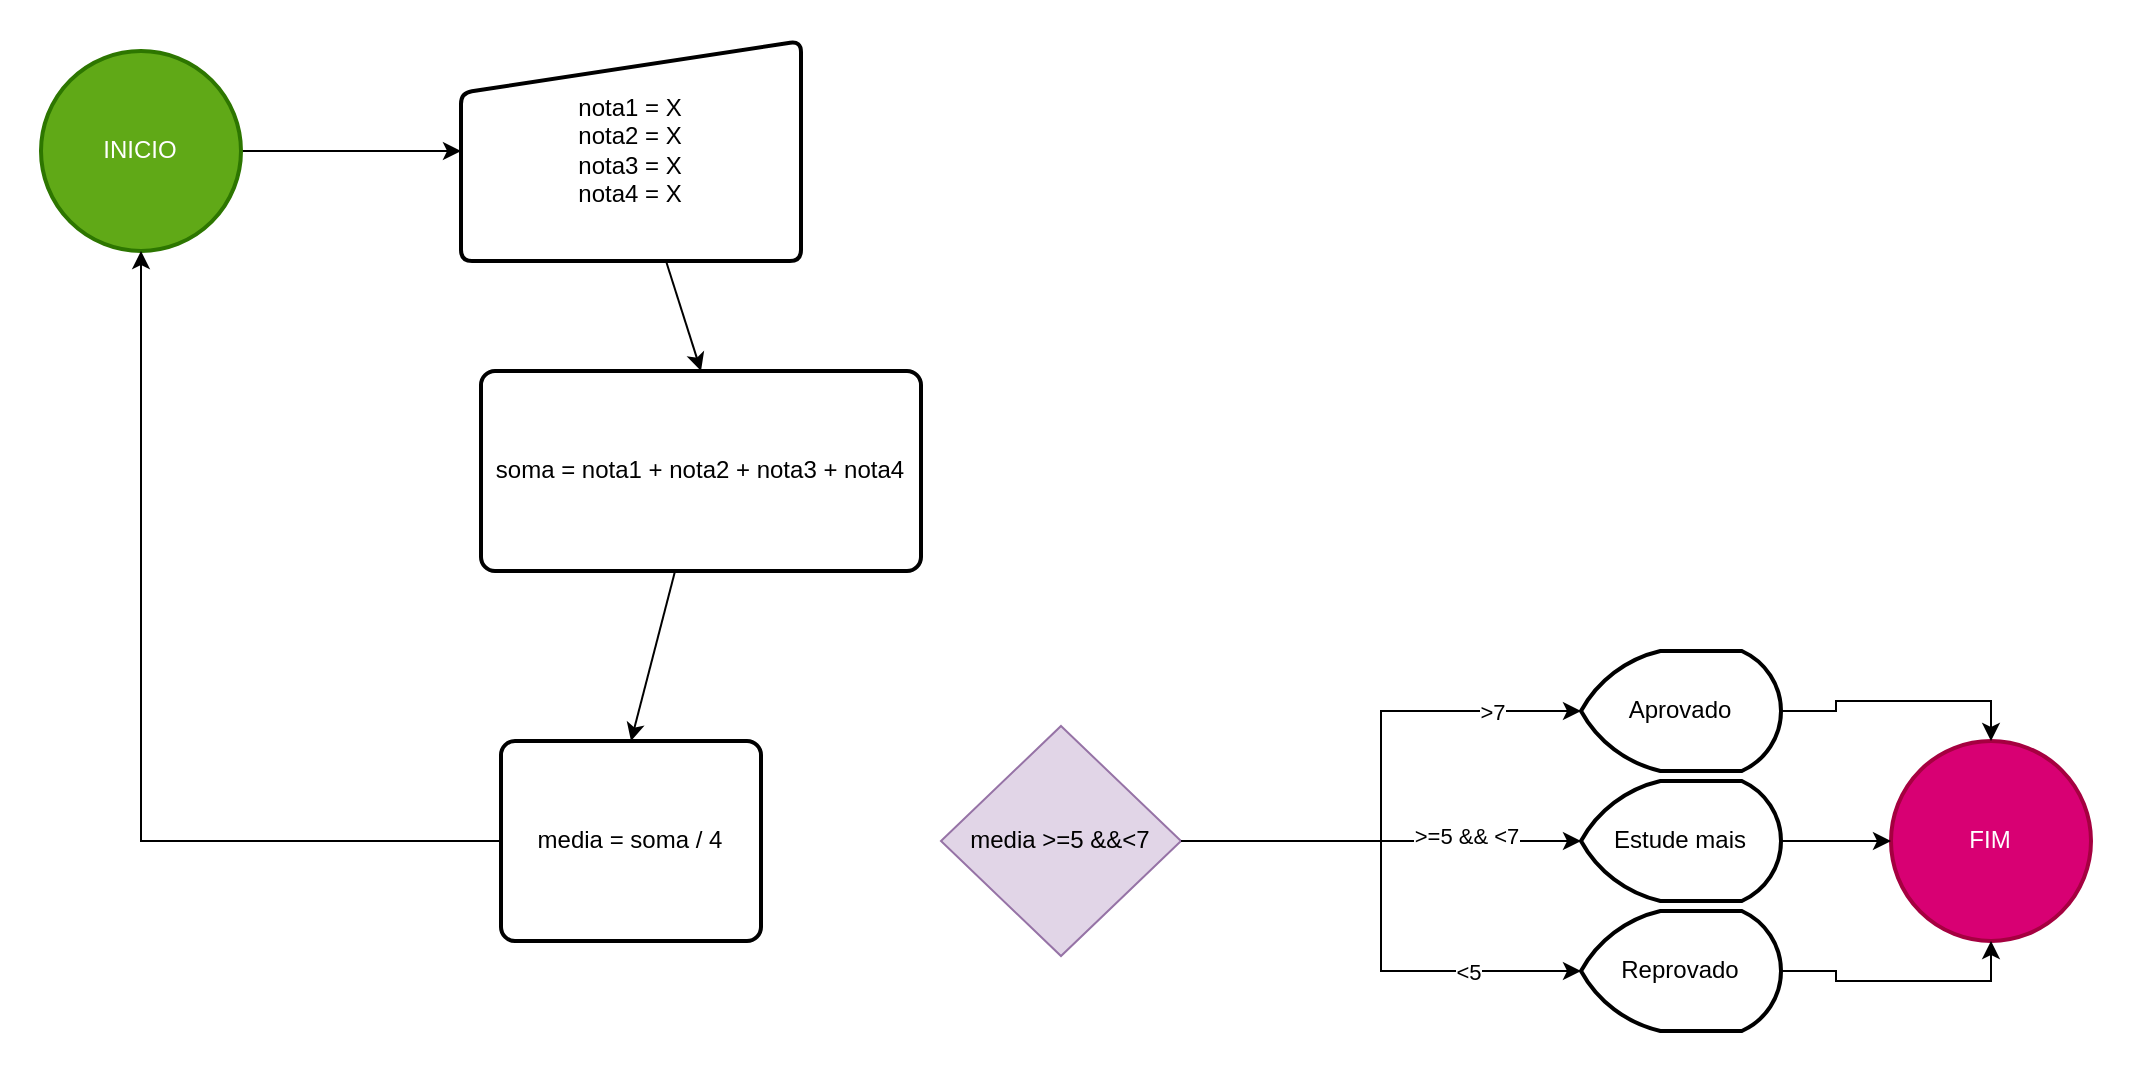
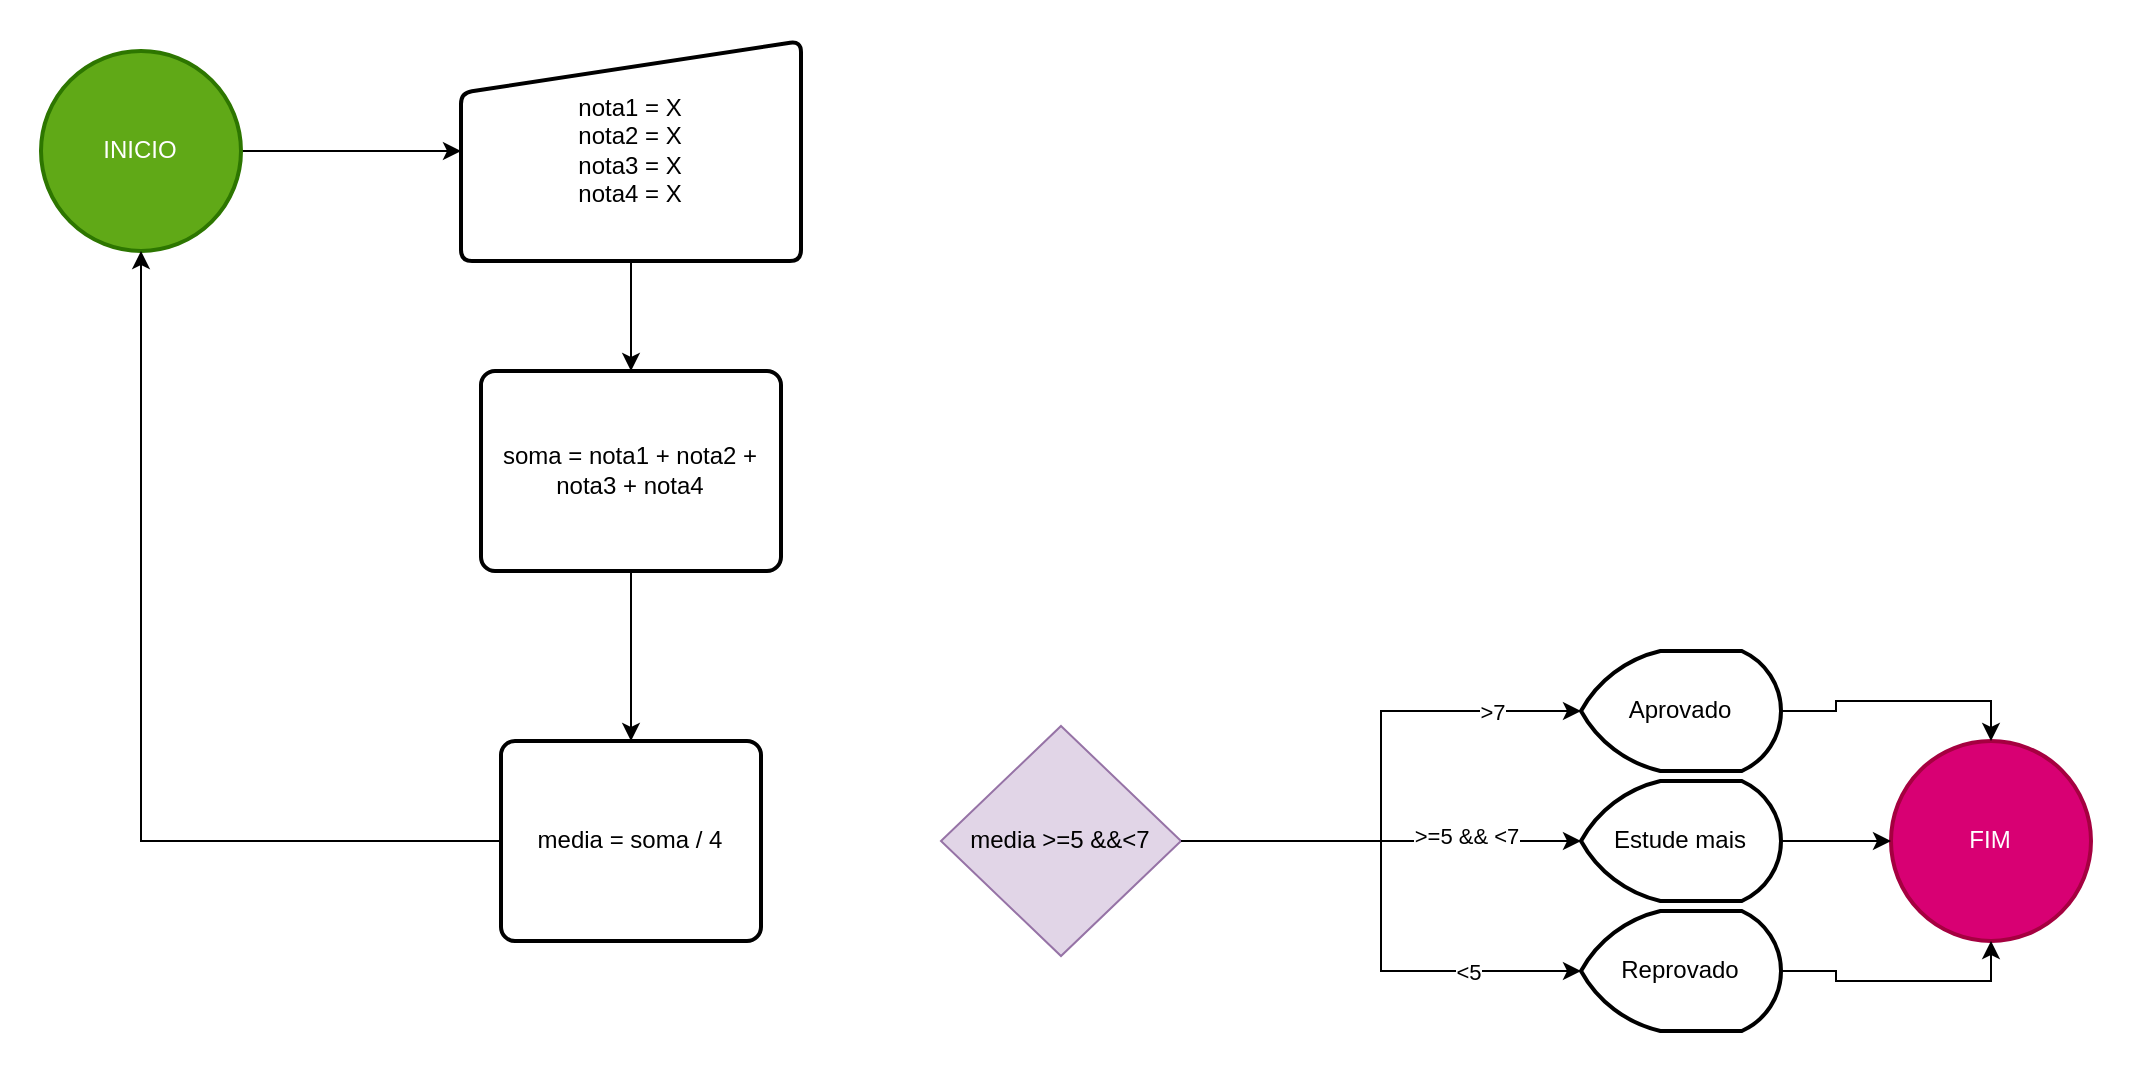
node "soma = nota1 + nota2 + nota3 + nota4": size 440x200 -> 300x200
